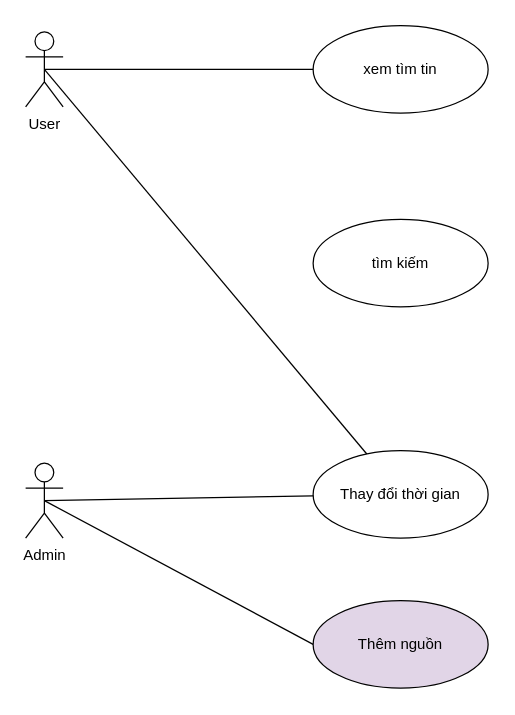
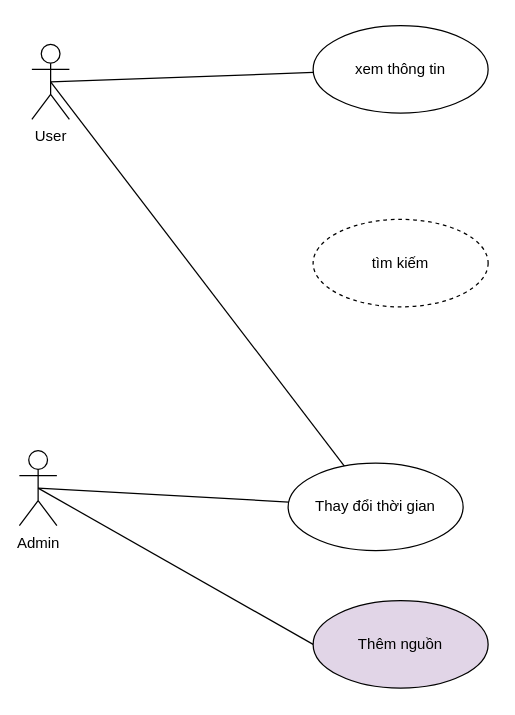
node "User": moved (44, 69) -> (51, 82)
node "xem tìm tin": label "xem tìm tin" -> "xem thông tin"
node "tìm kiếm": style solid -> dashed
node "Thay đổi thời gian": moved (401, 494) -> (376, 507)
node "Admin": moved (44, 501) -> (38, 488)
